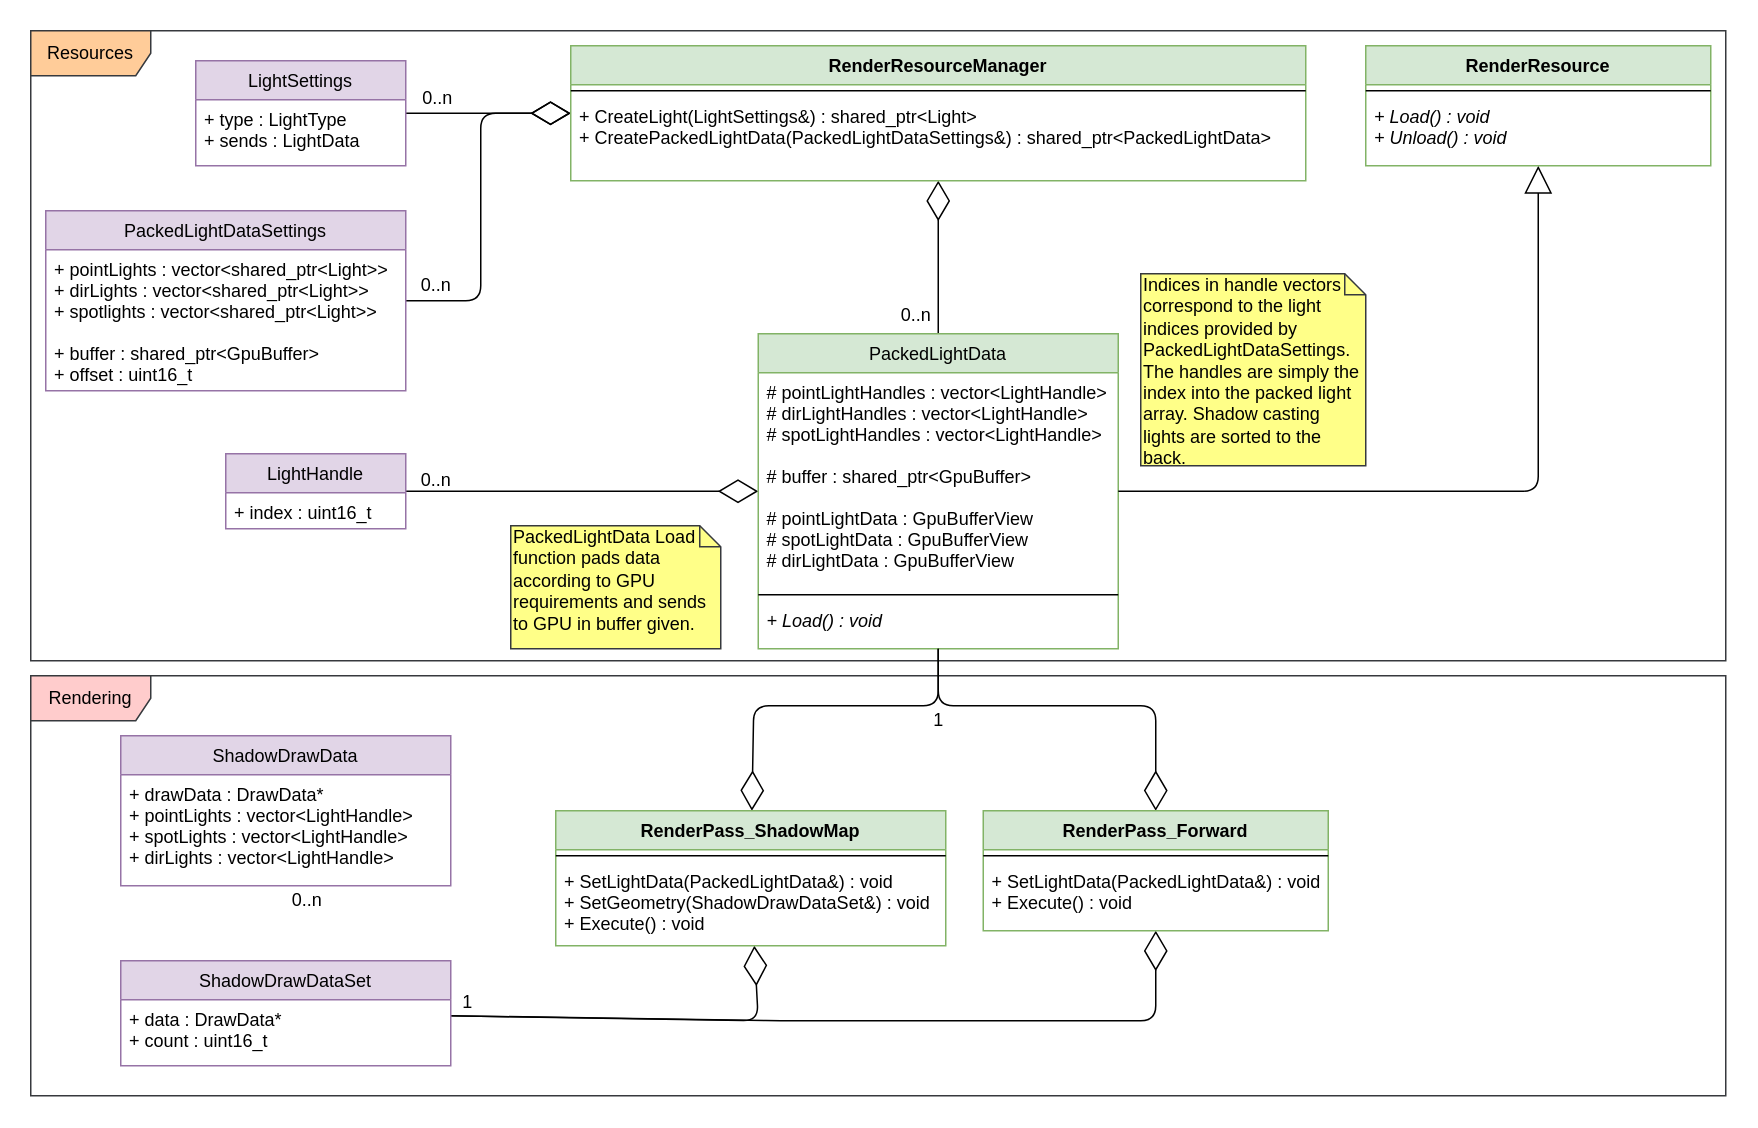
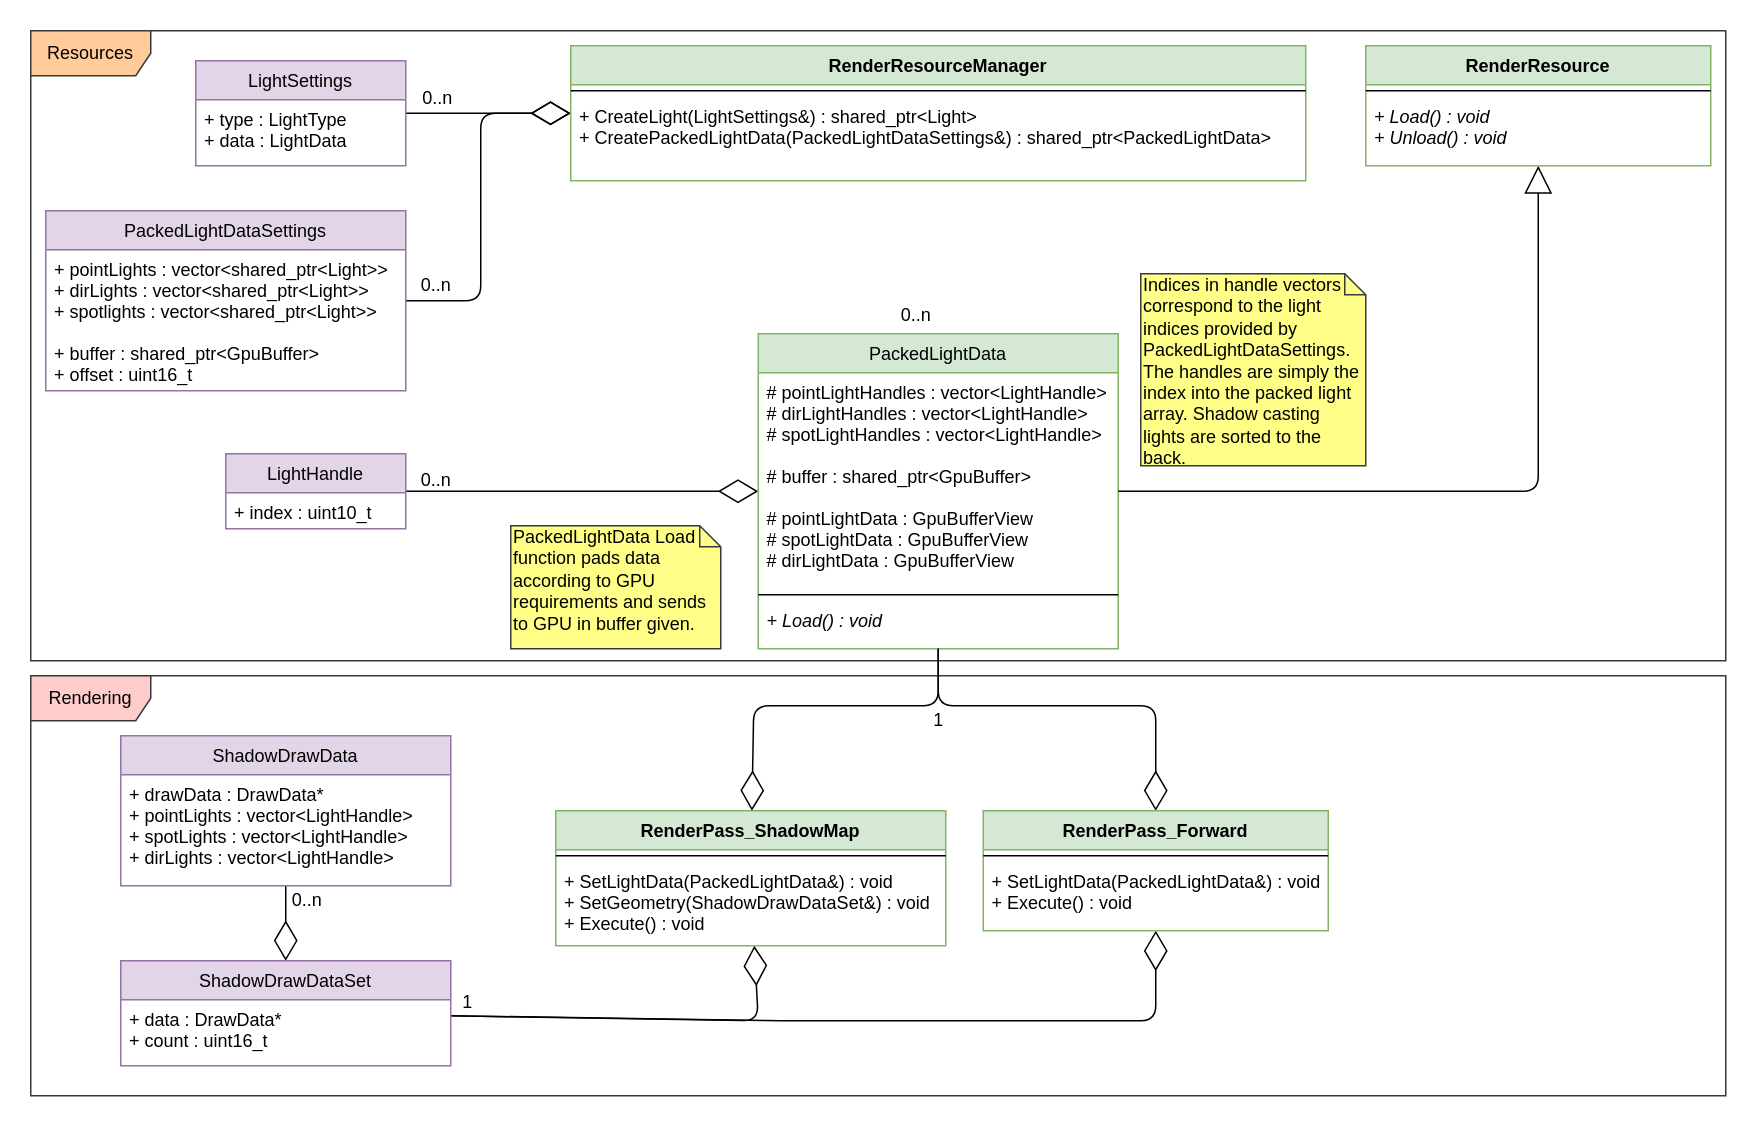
node "+ type : LightType + sends : LightData": label "+ type : LightType + sends : LightData" -> "+ type : LightType + data : LightData"
edge "PackedLightData" -> "RenderResourceManager": removed
node "+ index : uint16_t": label "+ index : uint16_t" -> "+ index : uint10_t"
edge "ShadowDrawData" -> "ShadowDrawDataSet": added
